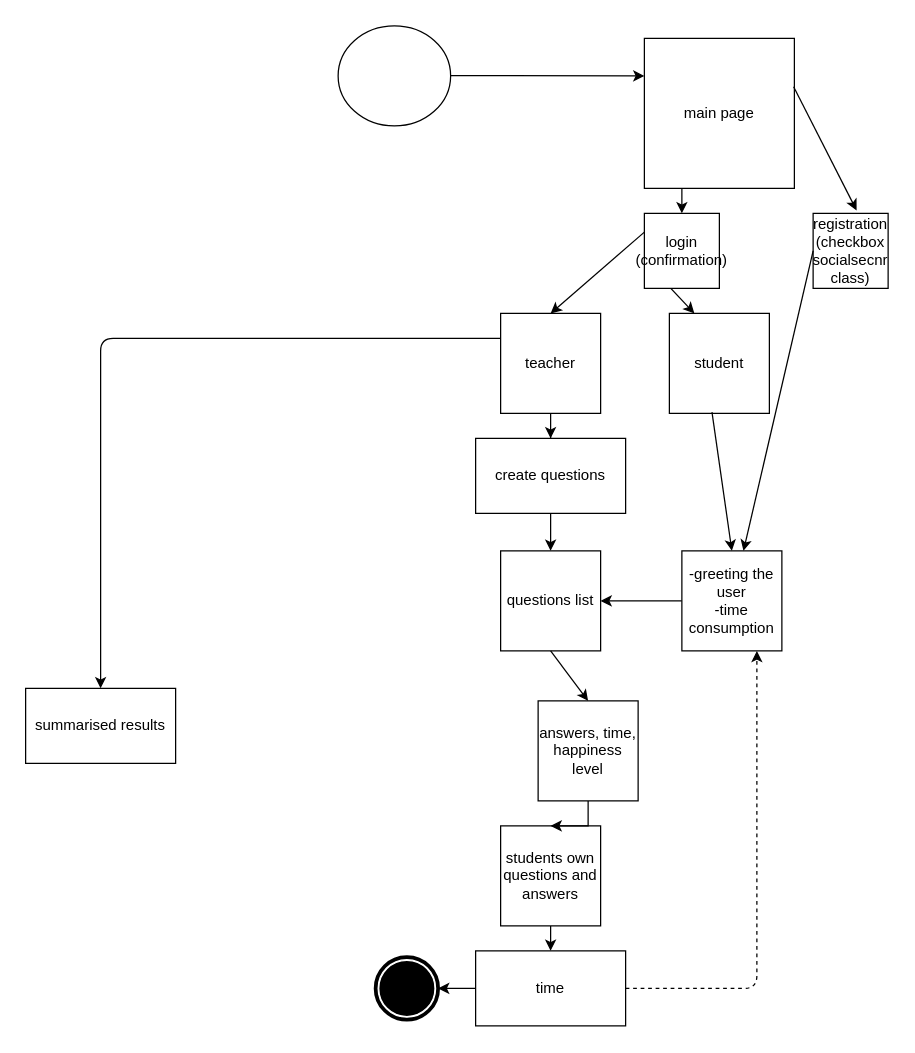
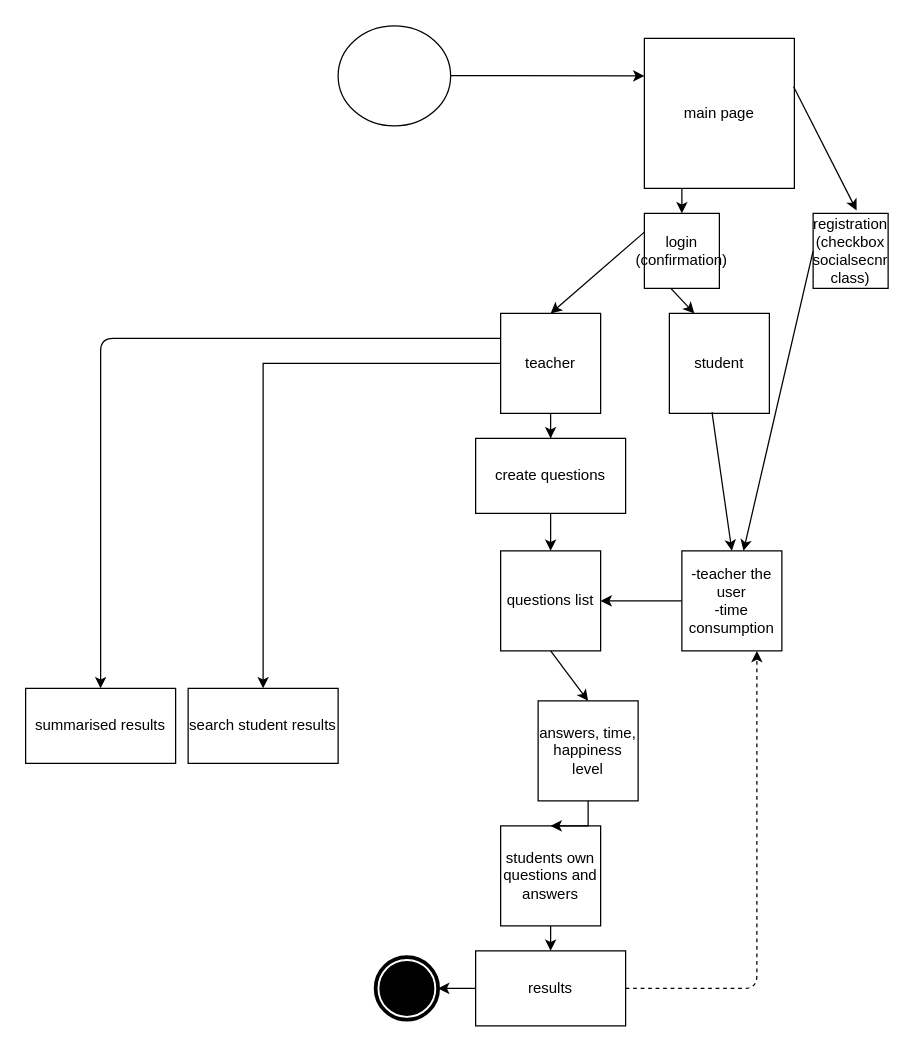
edge "teacher" -> "search student results": added
node "-greeting the user -time consumption": label "-greeting the user -time consumption" -> "-teacher the user -time consumption"
node "search student results": added
node "time": label "time" -> "results"
